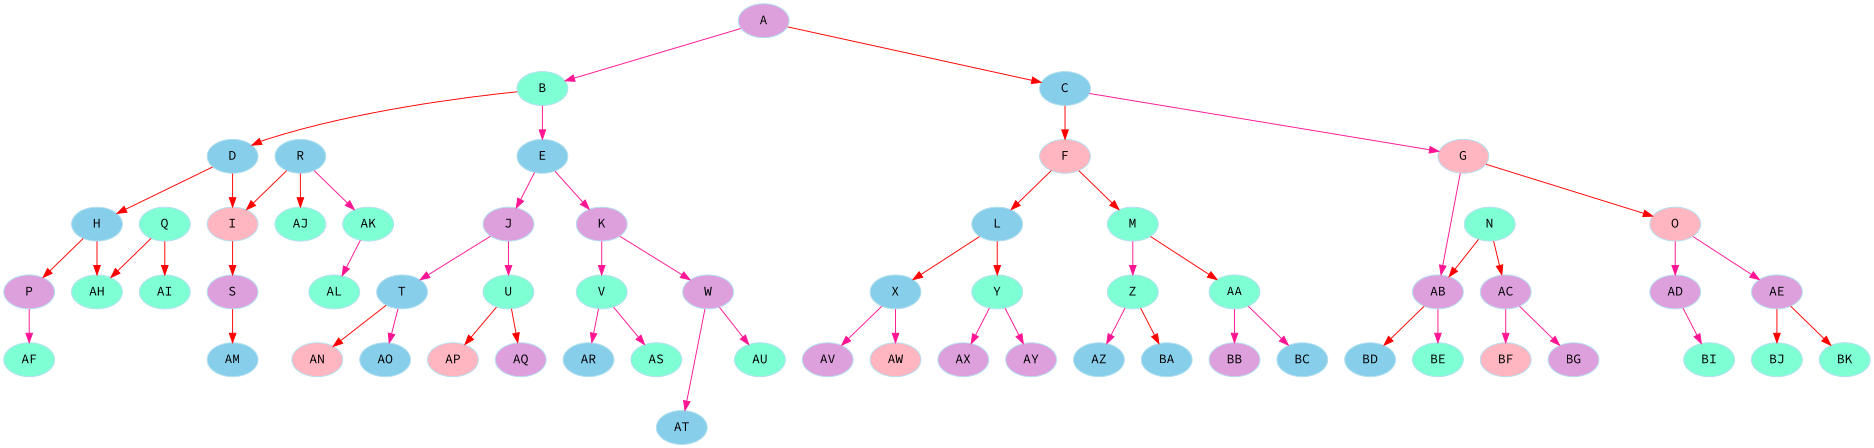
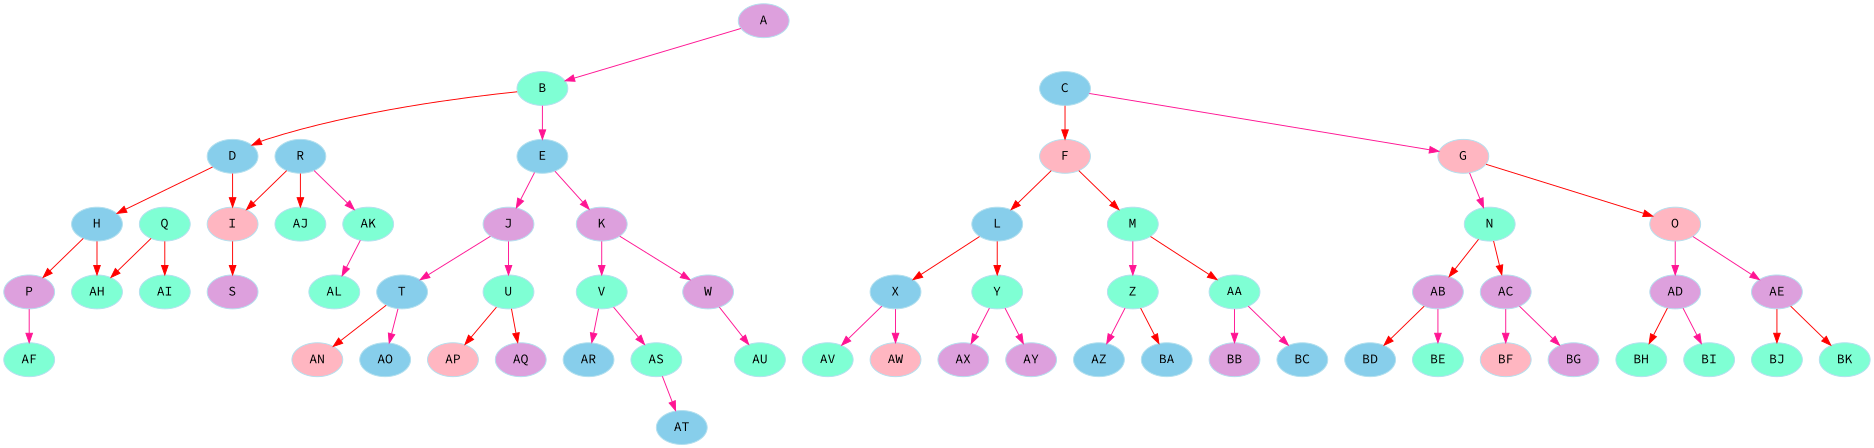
edge "A" -> "C": removed
edge "G" -> "AB": now "G" -> "N"
edge "W" -> "AT": now "AS" -> "AT"
node "AM": removed
node "AV": fillcolor plum -> aquamarine
node "BH": added
